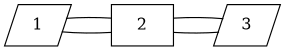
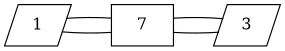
node "2": label "2" -> "7"
